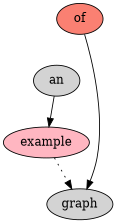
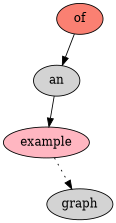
edge "of" -> "graph": now "of" -> "an"
